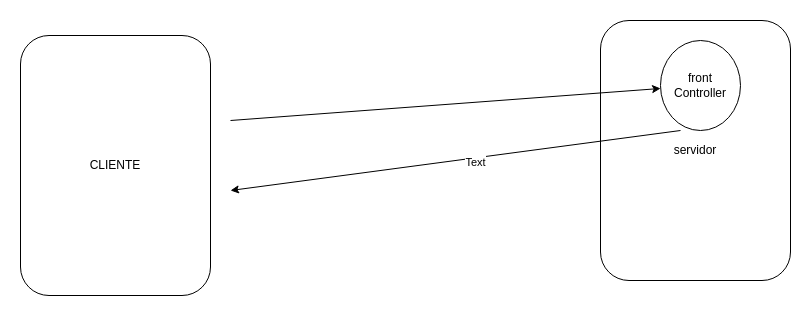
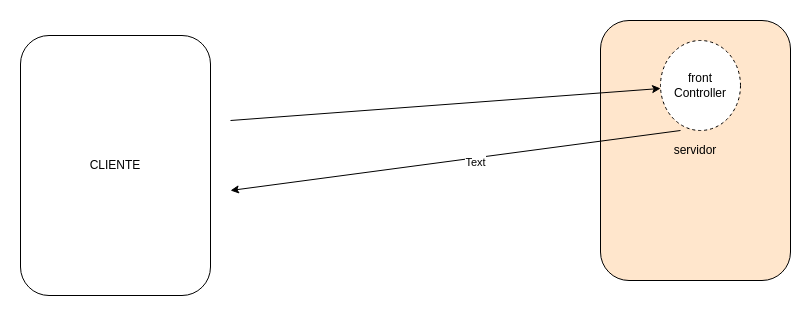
node "front Controller": style solid -> dashed
node "servidor": fillcolor #ffffff -> #ffe6cc
